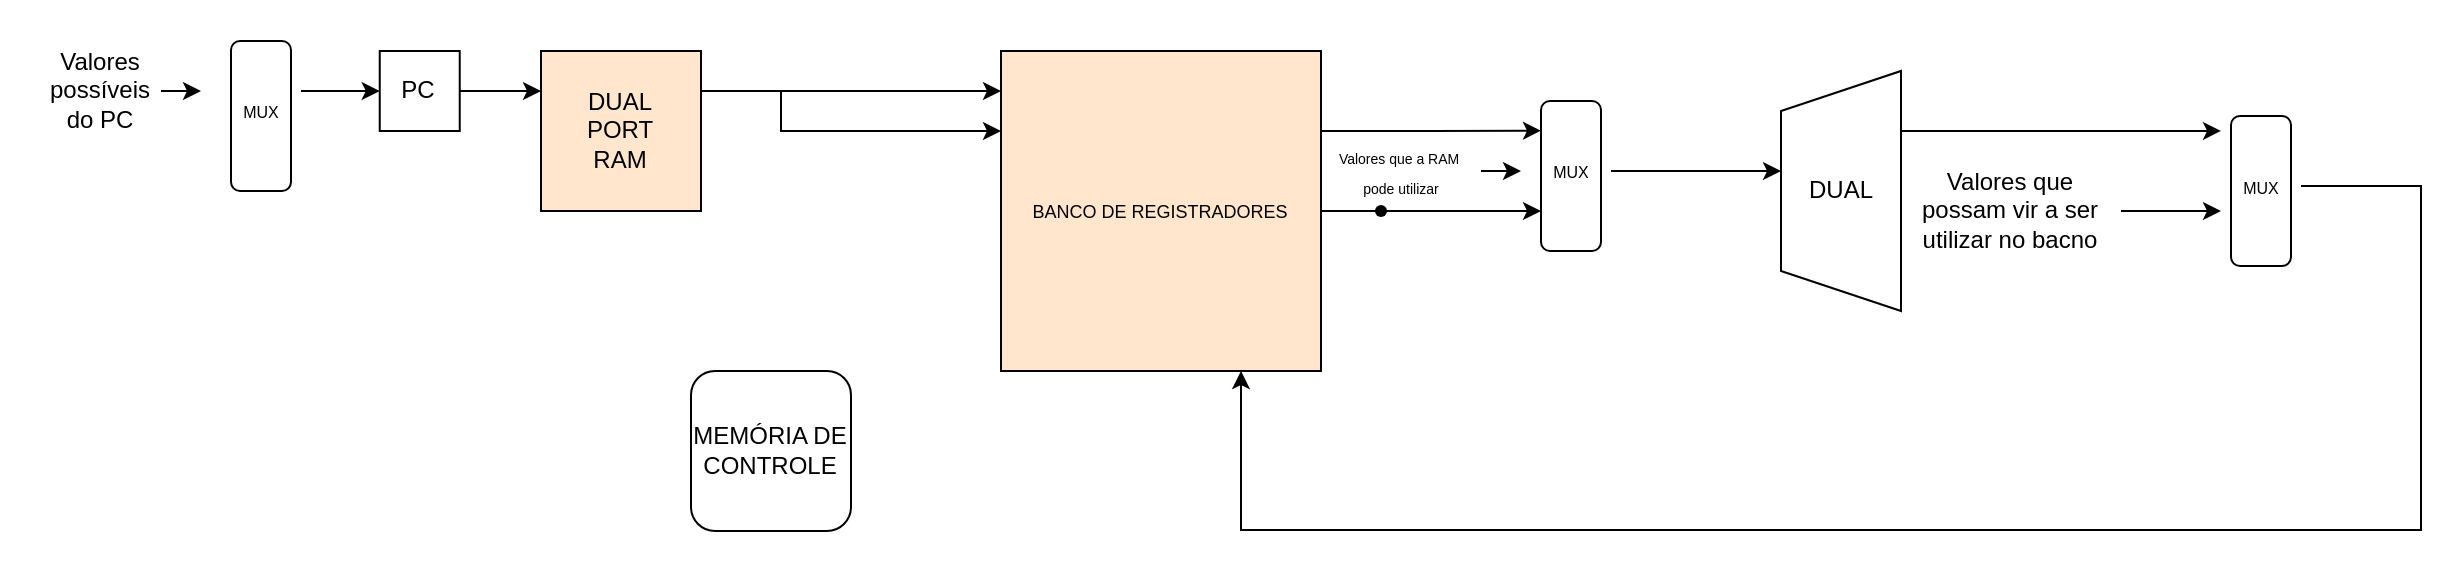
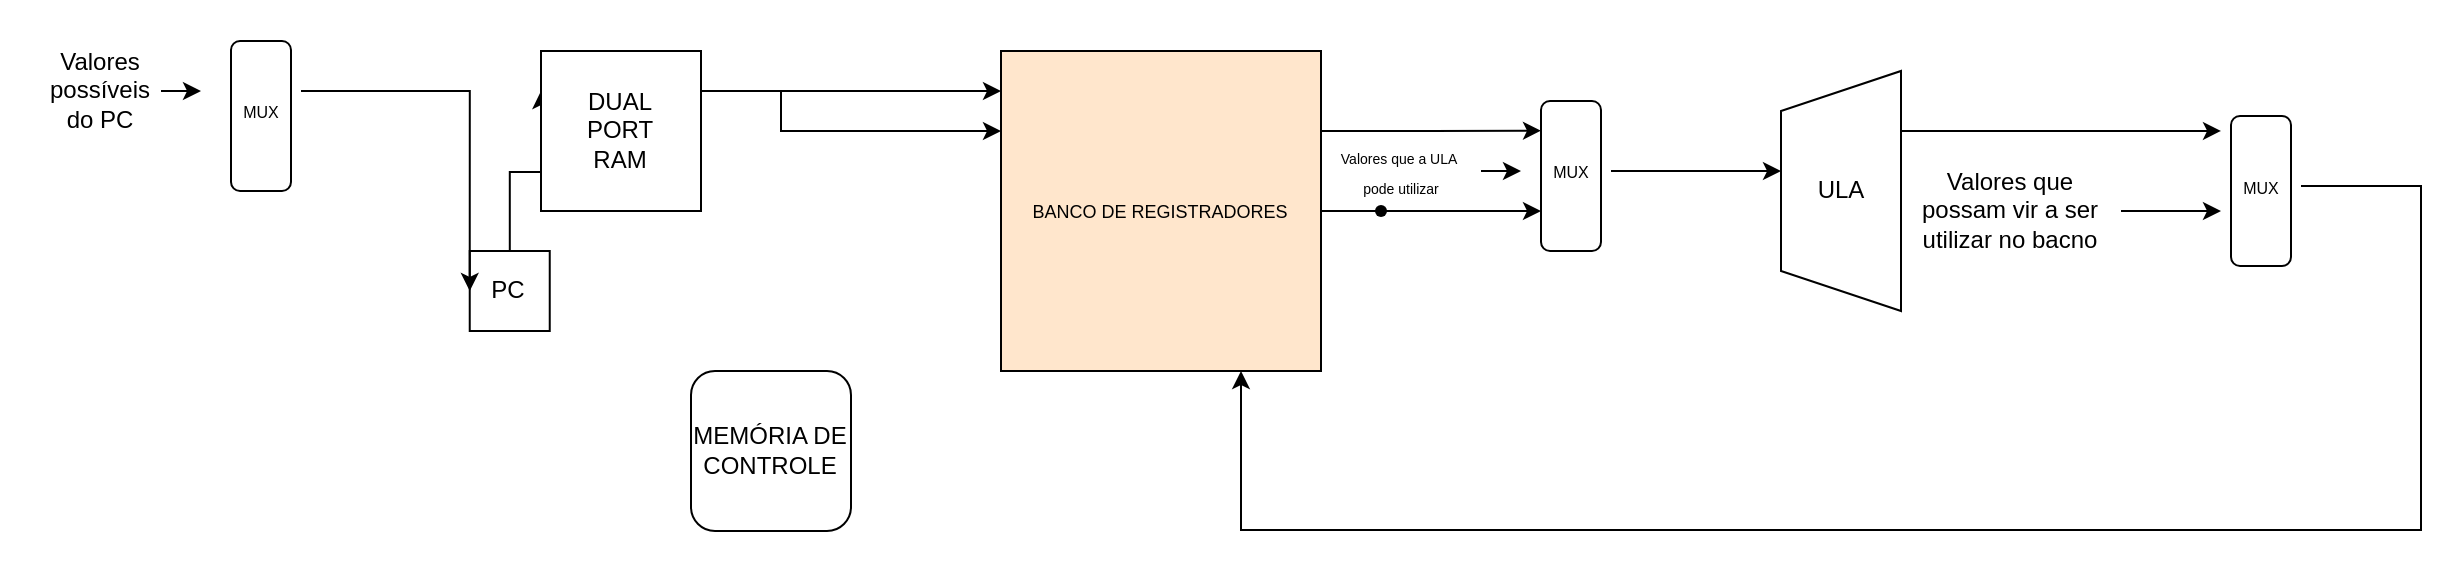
node "PC": moved (420, 91) -> (510, 291)
node "DUAL PORT RAM": fillcolor #ffe6cc -> #ffffff
node "Valores que a RAM pode utilizar": label "Valores que a RAM pode utilizar" -> "Valores que a ULA pode utilizar"
node "DUAL": label "DUAL" -> "ULA"
